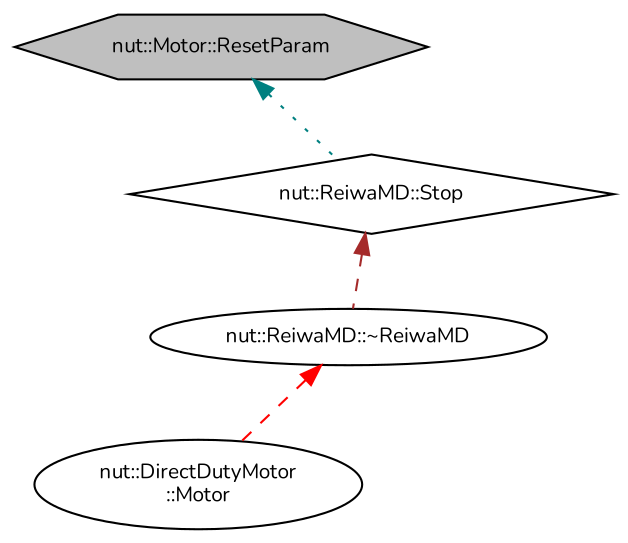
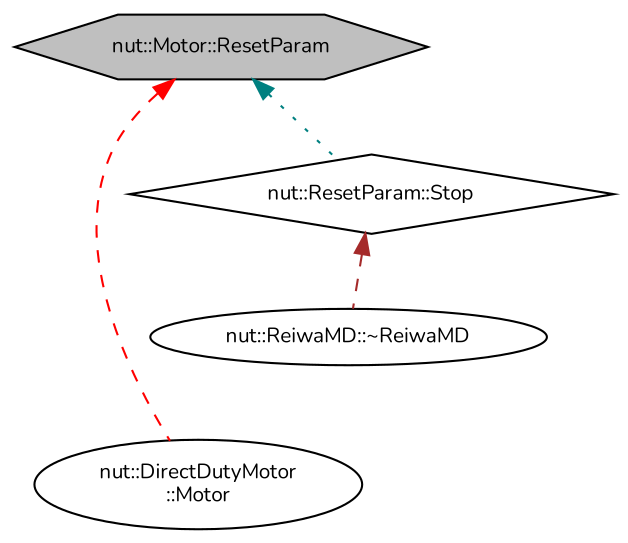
node "nut::ReiwaMD::Stop": label "nut::ReiwaMD::Stop" -> "nut::ResetParam::Stop"
edge "nut::DirectDutyMotor ::Motor" -> "nut::ReiwaMD::~ReiwaMD": now "nut::DirectDutyMotor ::Motor" -> "nut::Motor::ResetParam"
